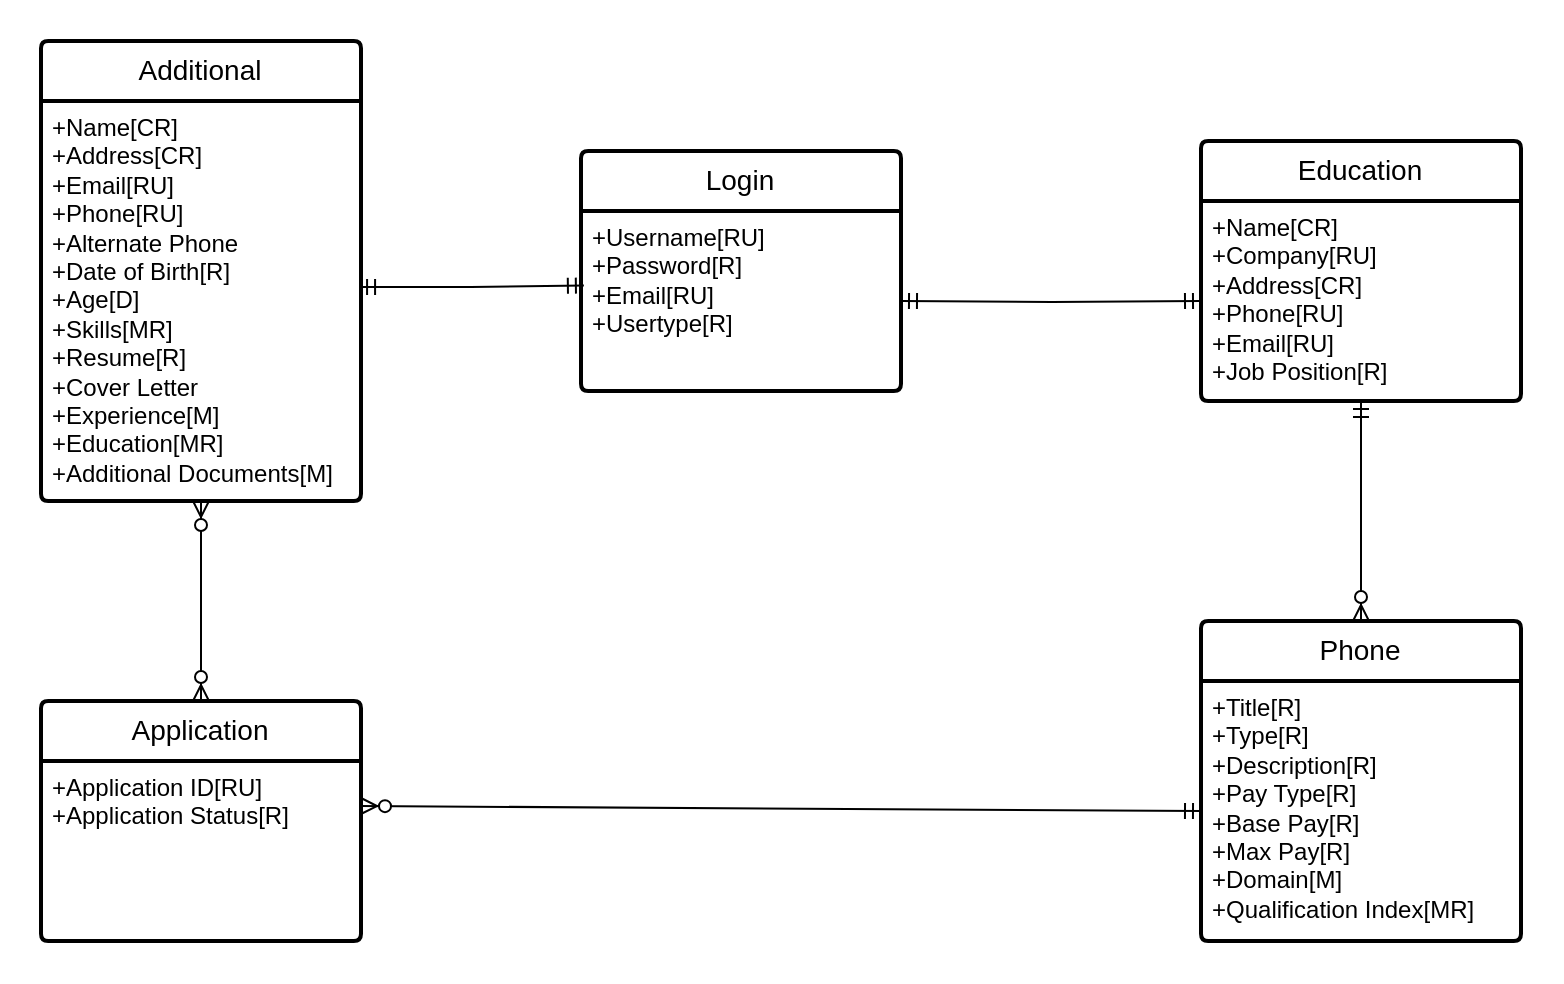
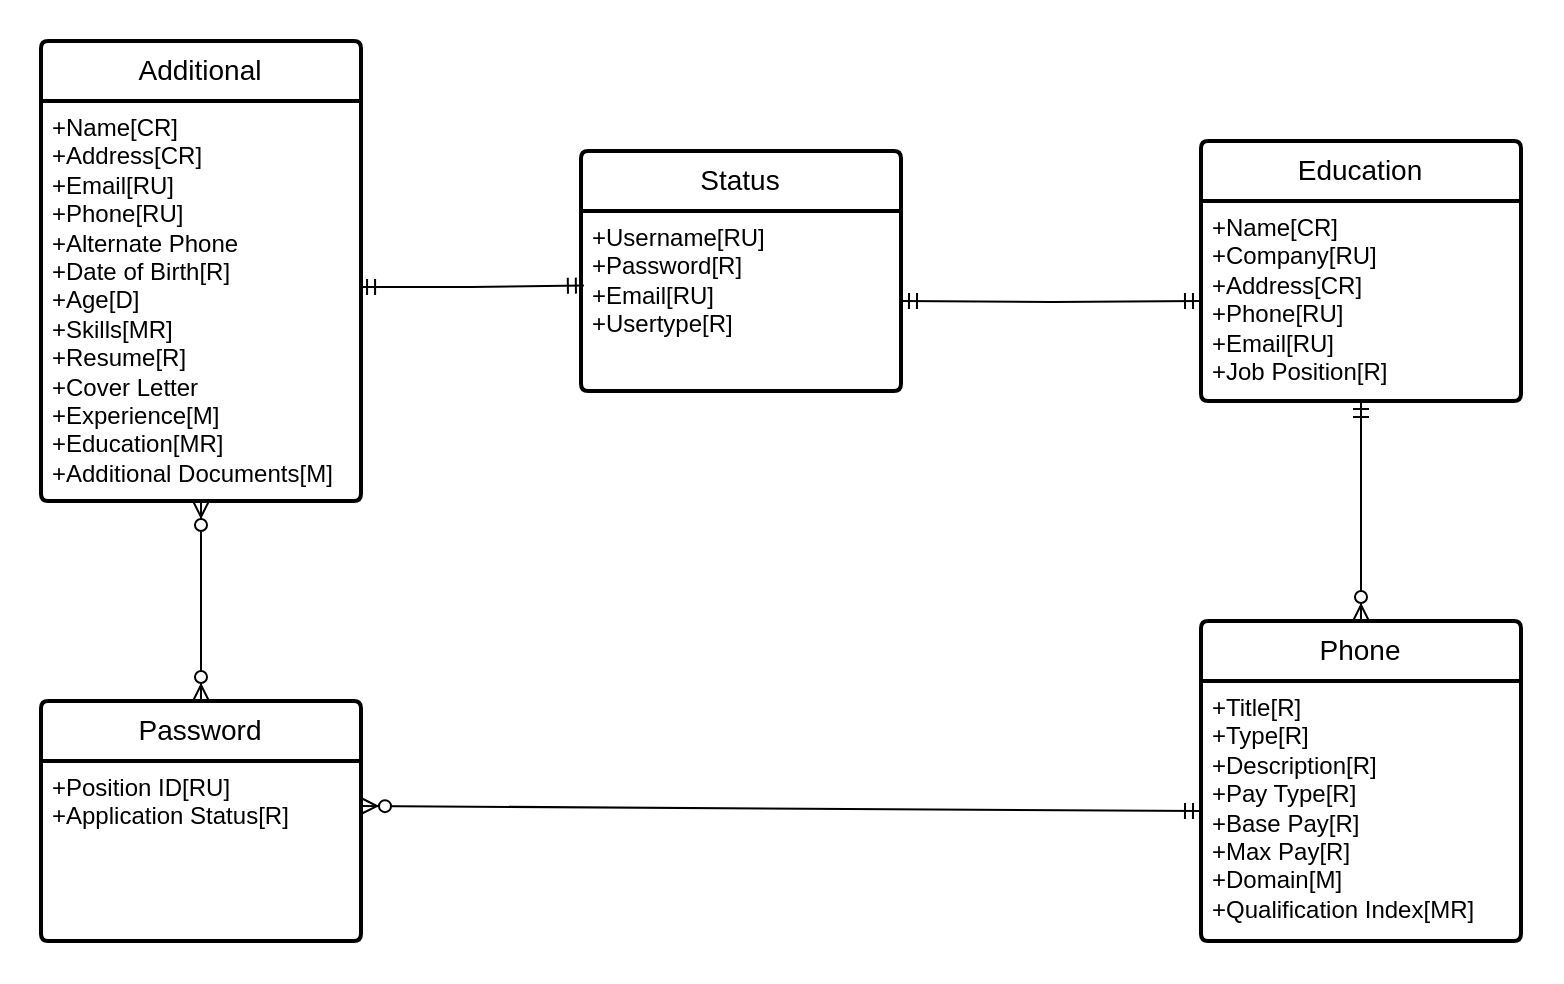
node "Login": label "Login" -> "Status"
node "Application": label "Application" -> "Password"
node "+Application ID[RU] +Application Status[R]": label "+Application ID[RU] +Application Status[R]" -> "+Position ID[RU] +Application Status[R]"
